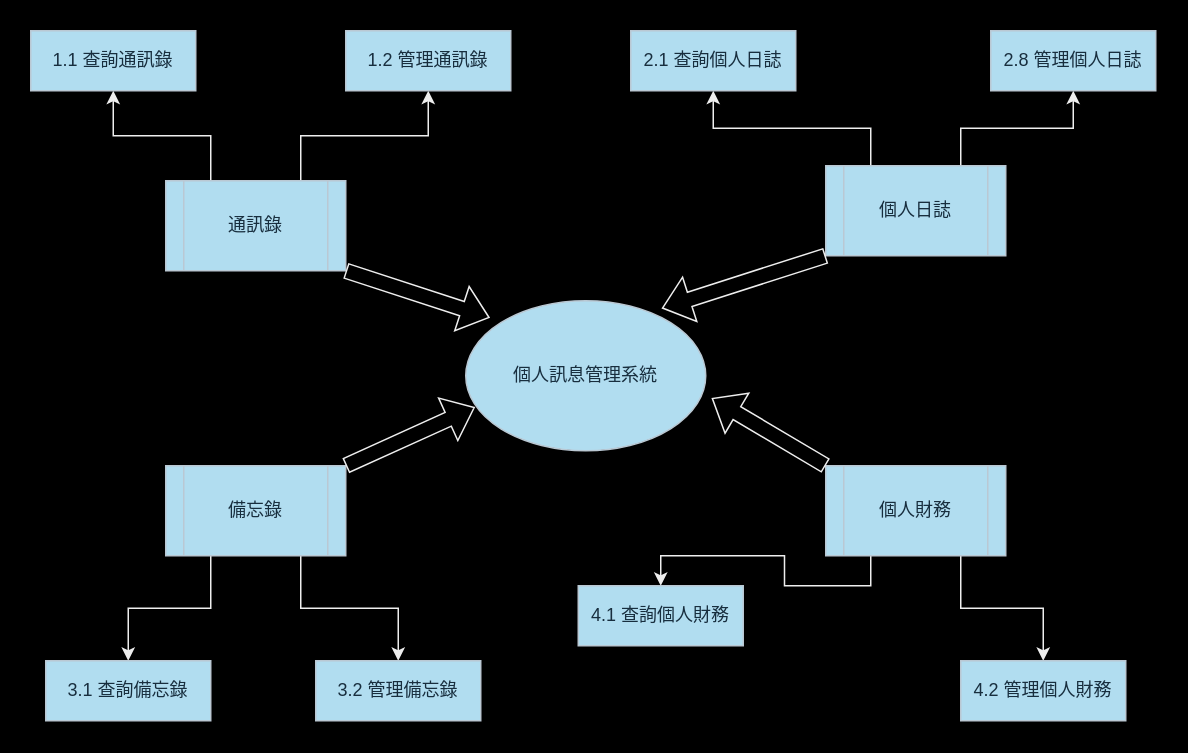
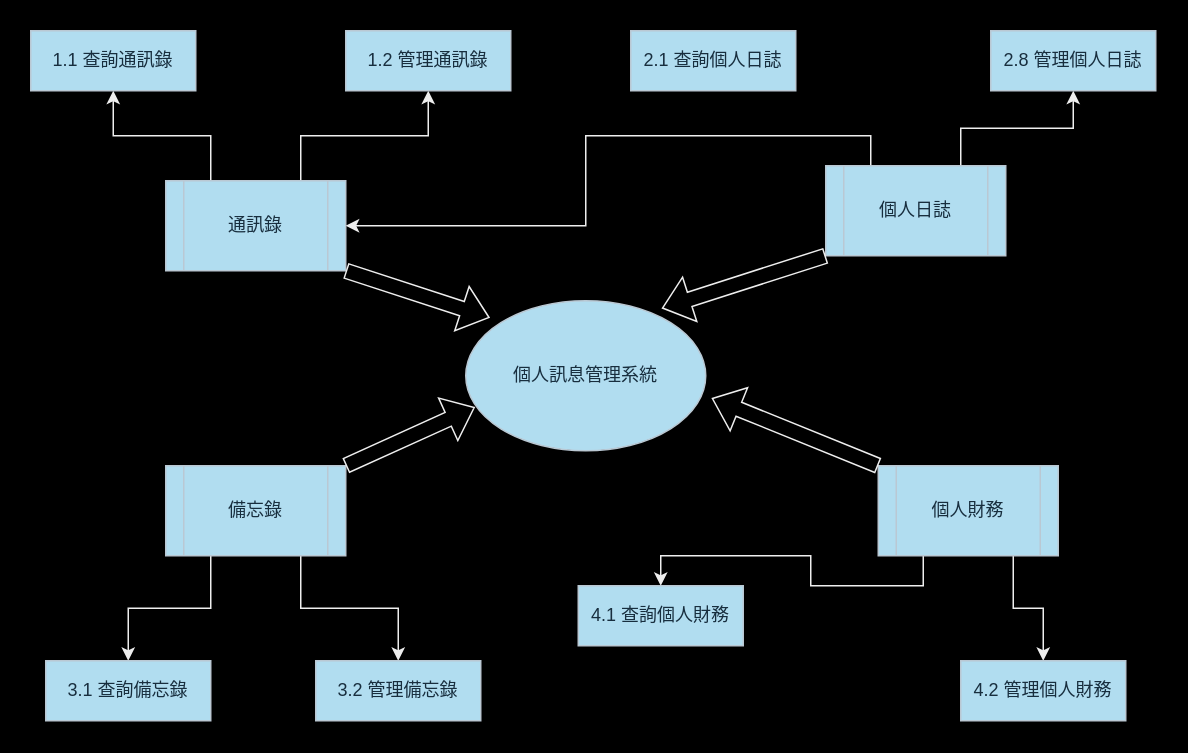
edge "個人日誌" -> "2.1 查詢個人日誌": now "個人日誌" -> "通訊錄"
node "個人財務": moved (916, 511) -> (968, 511)
